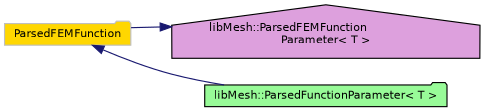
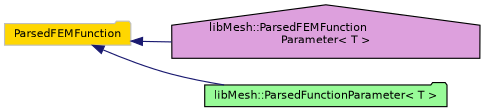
edge "ParsedFEMFunction" -> "libMesh::ParsedFEMFunction Parameter< T >": reversed
